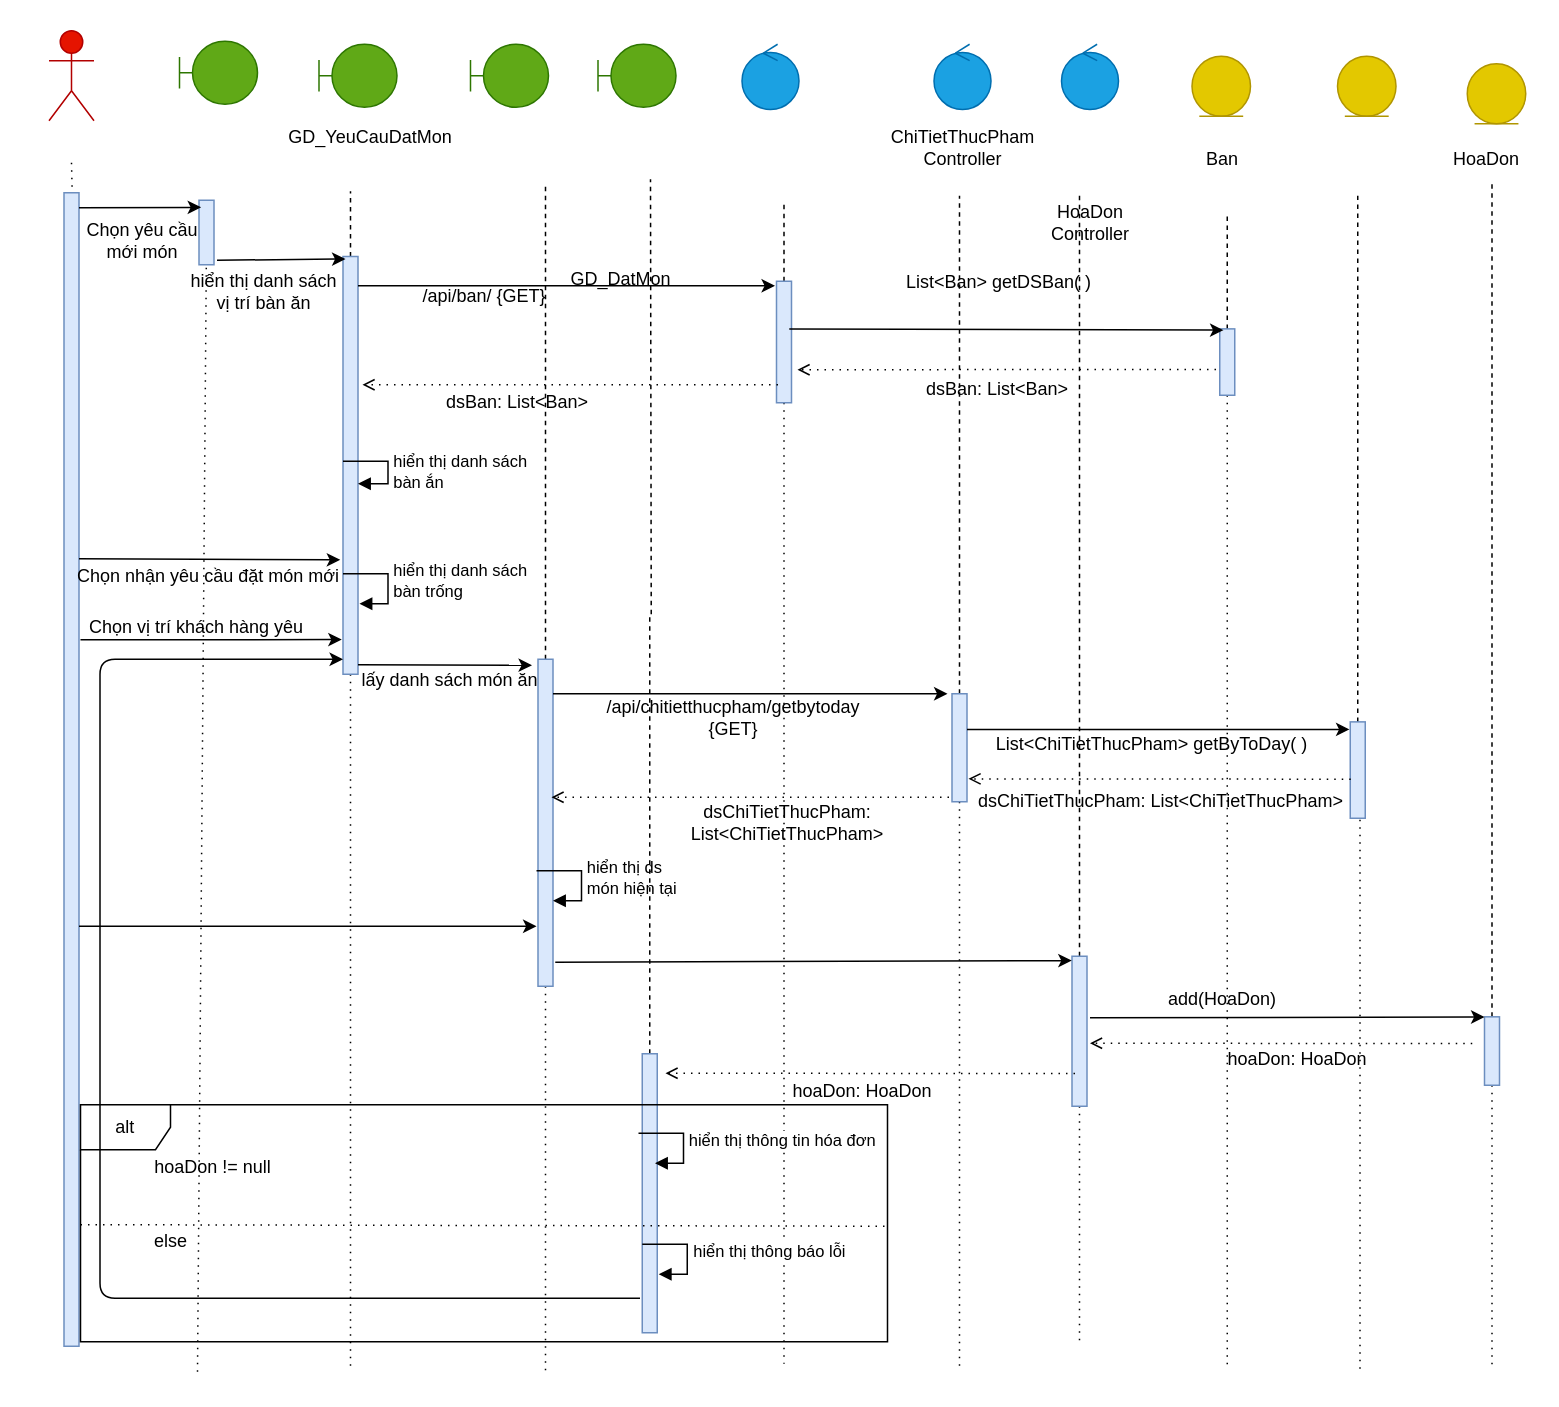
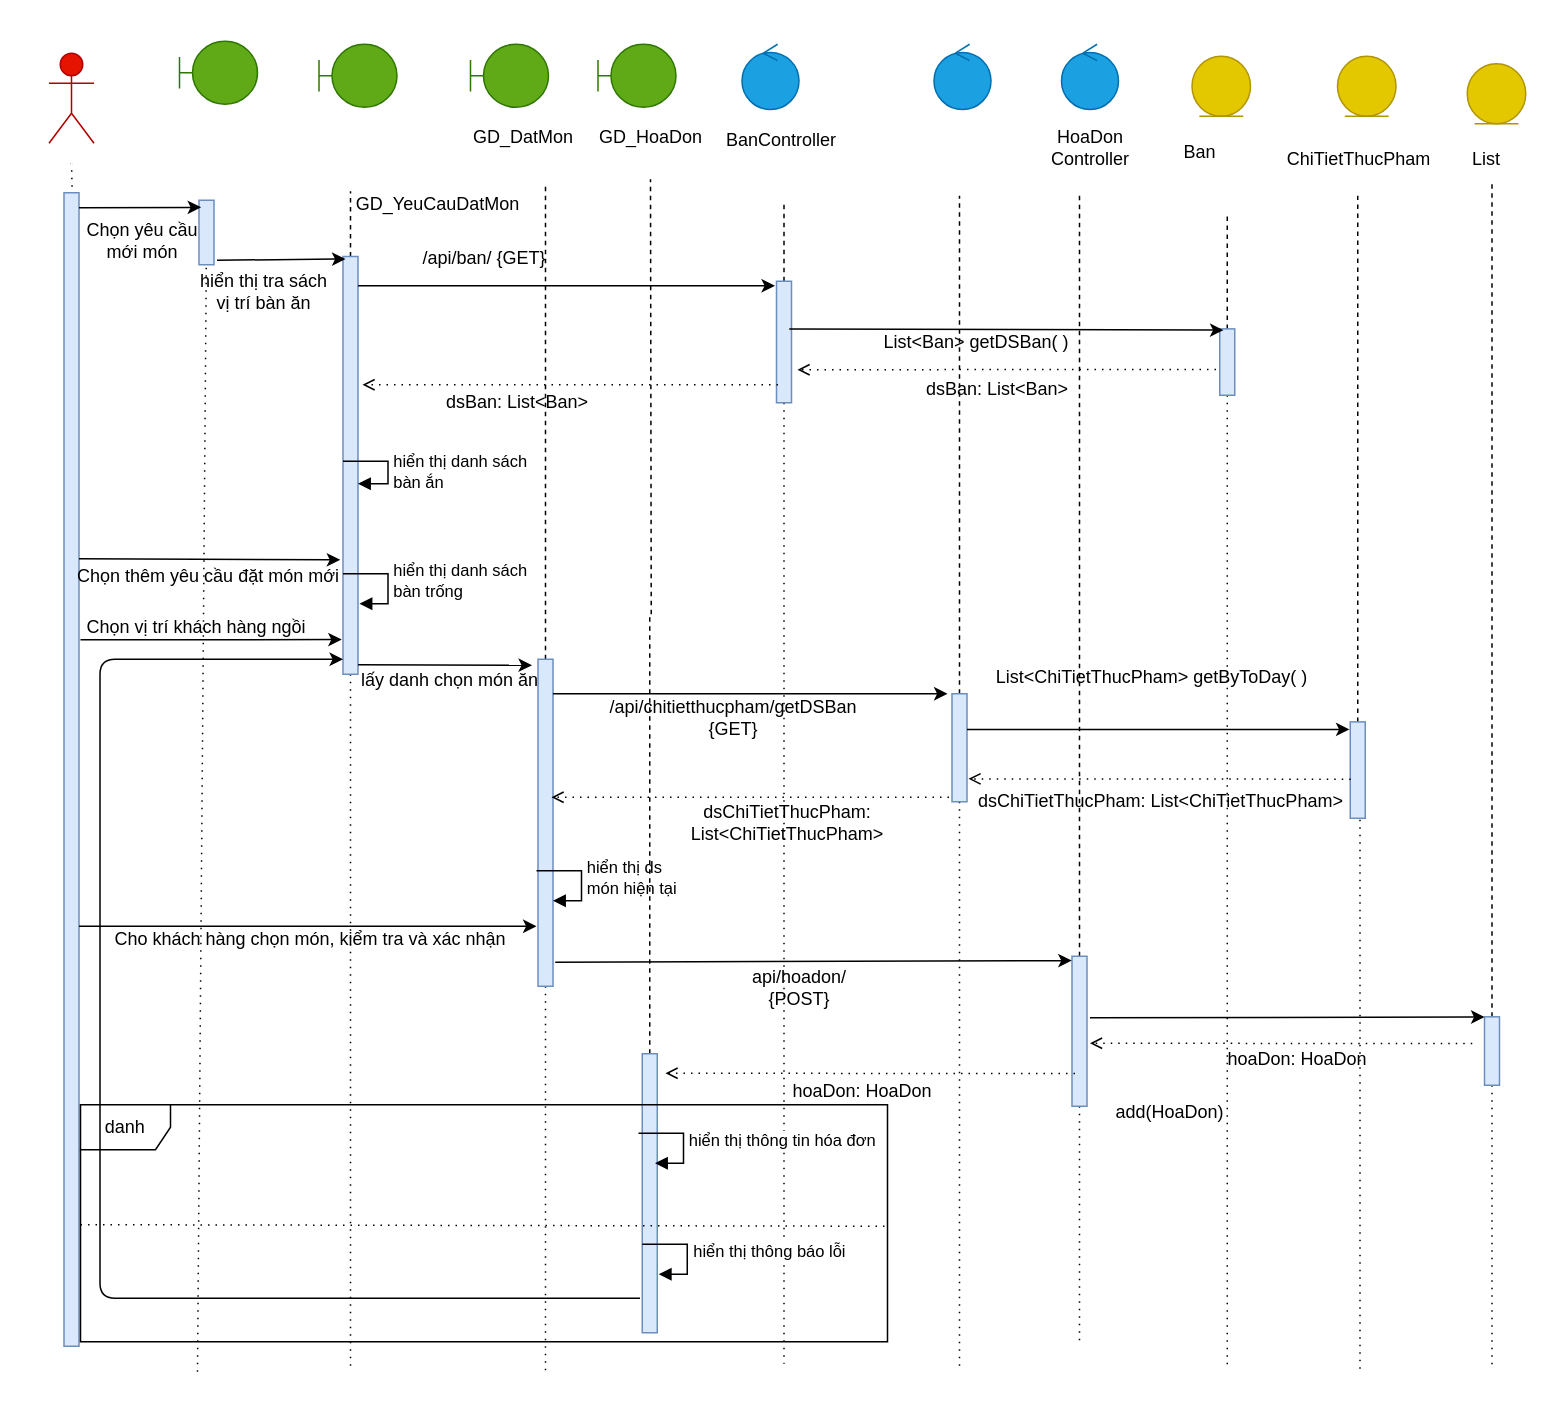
node "NhanVienPhucVu": moved (71, 76) -> (71, 98)
node "GD_YeuCauDatMon": moved (369, 137) -> (437, 205)
node "GD_HoaDon": added
node "BanController": added
node "ChiTietThucPham Controller": removed
node "Ban": moved (1221, 159) -> (1199, 152)
node "ChiTietThucPham": added
node "HoaDon": label "HoaDon" -> "List"
node "HoaDon Controller": moved (1090, 223) -> (1090, 148)
node "GD_DatMon": moved (620, 280) -> (522, 137)
node "List<Ban> getDSBan( )": moved (998, 282) -> (975, 342)
node "hiển thị danh sách vị trí bàn ăn": label "hiển thị danh sách vị trí bàn ăn" -> "hiển thị tra sách vị trí bàn ăn"
node "/api/ban/ {GET}": moved (484, 296) -> (484, 259)
node "Chọn nhận yêu cầu đặt món mới": label "Chọn nhận yêu cầu đặt món mới" -> "Chọn thêm yêu cầu đặt món mới"
node "Chọn vị trí khách hàng yêu": label "Chọn vị trí khách hàng yêu" -> "Chọn vị trí khách hàng ngồi"
node "lấy danh sách món ăn": label "lấy danh sách món ăn" -> "lấy danh chọn món ăn"
node "/api/chitietthucpham/getbytoday {GET}": label "/api/chitietthucpham/getbytoday {GET}" -> "/api/chitietthucpham/getDSBan {GET}"
node "List<ChiTietThucPham> getByToDay( )": moved (1151, 744) -> (1151, 677)
node "Cho khách hàng chọn món, kiểm tra và xác nhận": added
node "api/hoadon/ {POST}": added
node "add(HoaDon)": moved (1221, 1000) -> (1169, 1112)
node "alt": label "alt" -> "danh"
node "hoaDon != null": removed
node "else": removed
